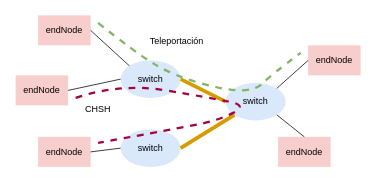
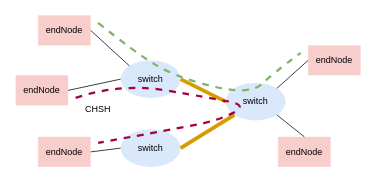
node "Teleportación": removed
